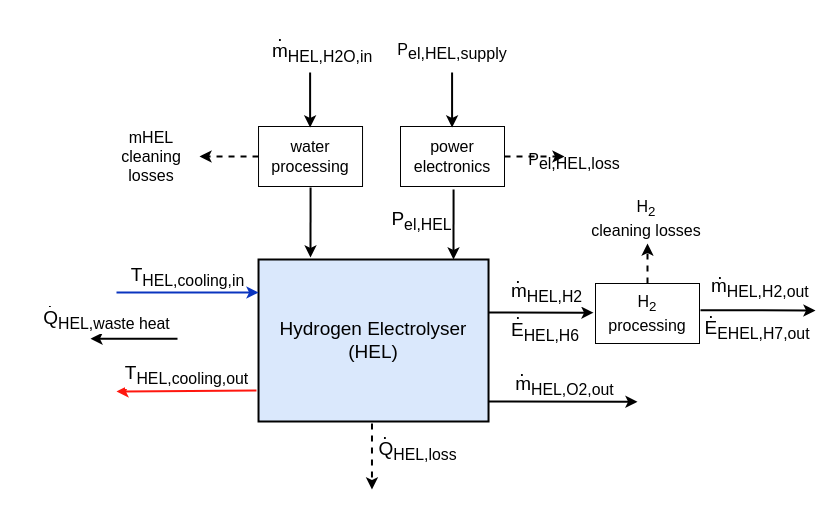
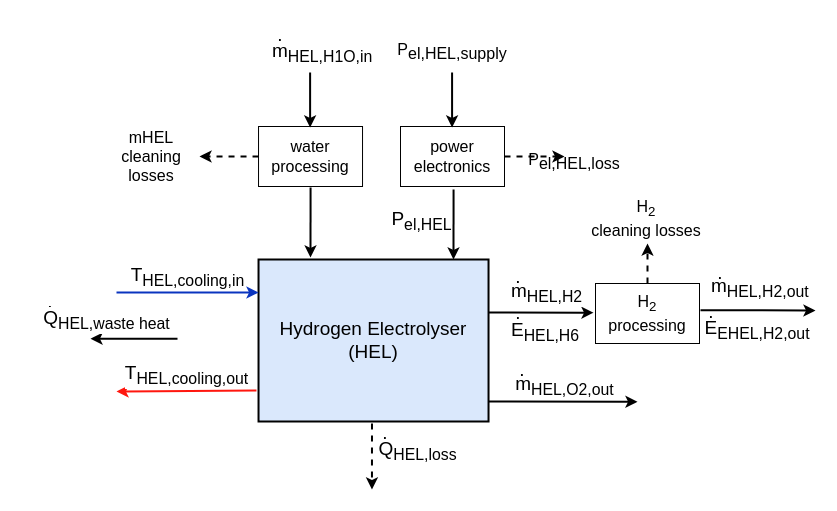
node "mHEL,H2O,in": label "mHEL,H2O,in" -> "mHEL,H1O,in"
node "EEHEL,H7,out": label "EEHEL,H7,out" -> "EEHEL,H2,out"
